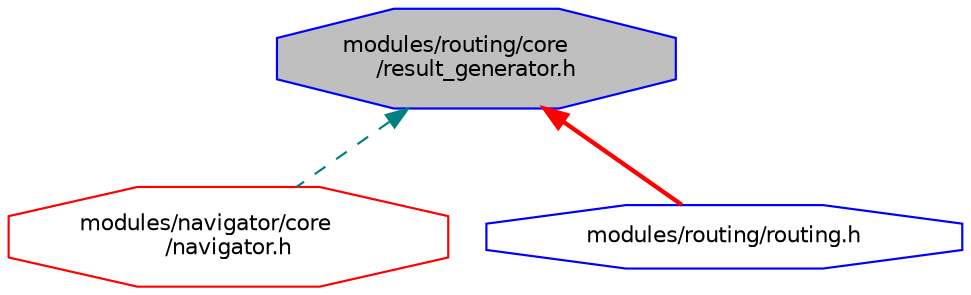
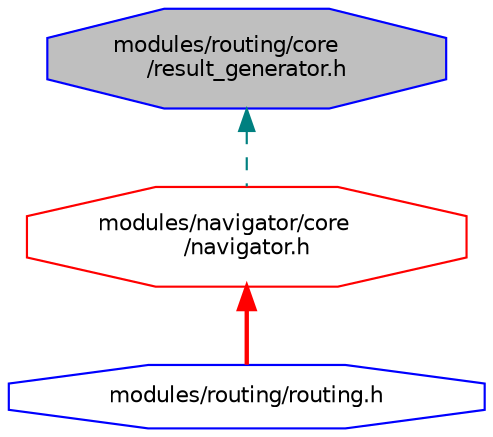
edge "modules/routing/routing.h" -> "modules/routing/core /result_generator.h": now "modules/routing/routing.h" -> "modules/navigator/core /navigator.h"
